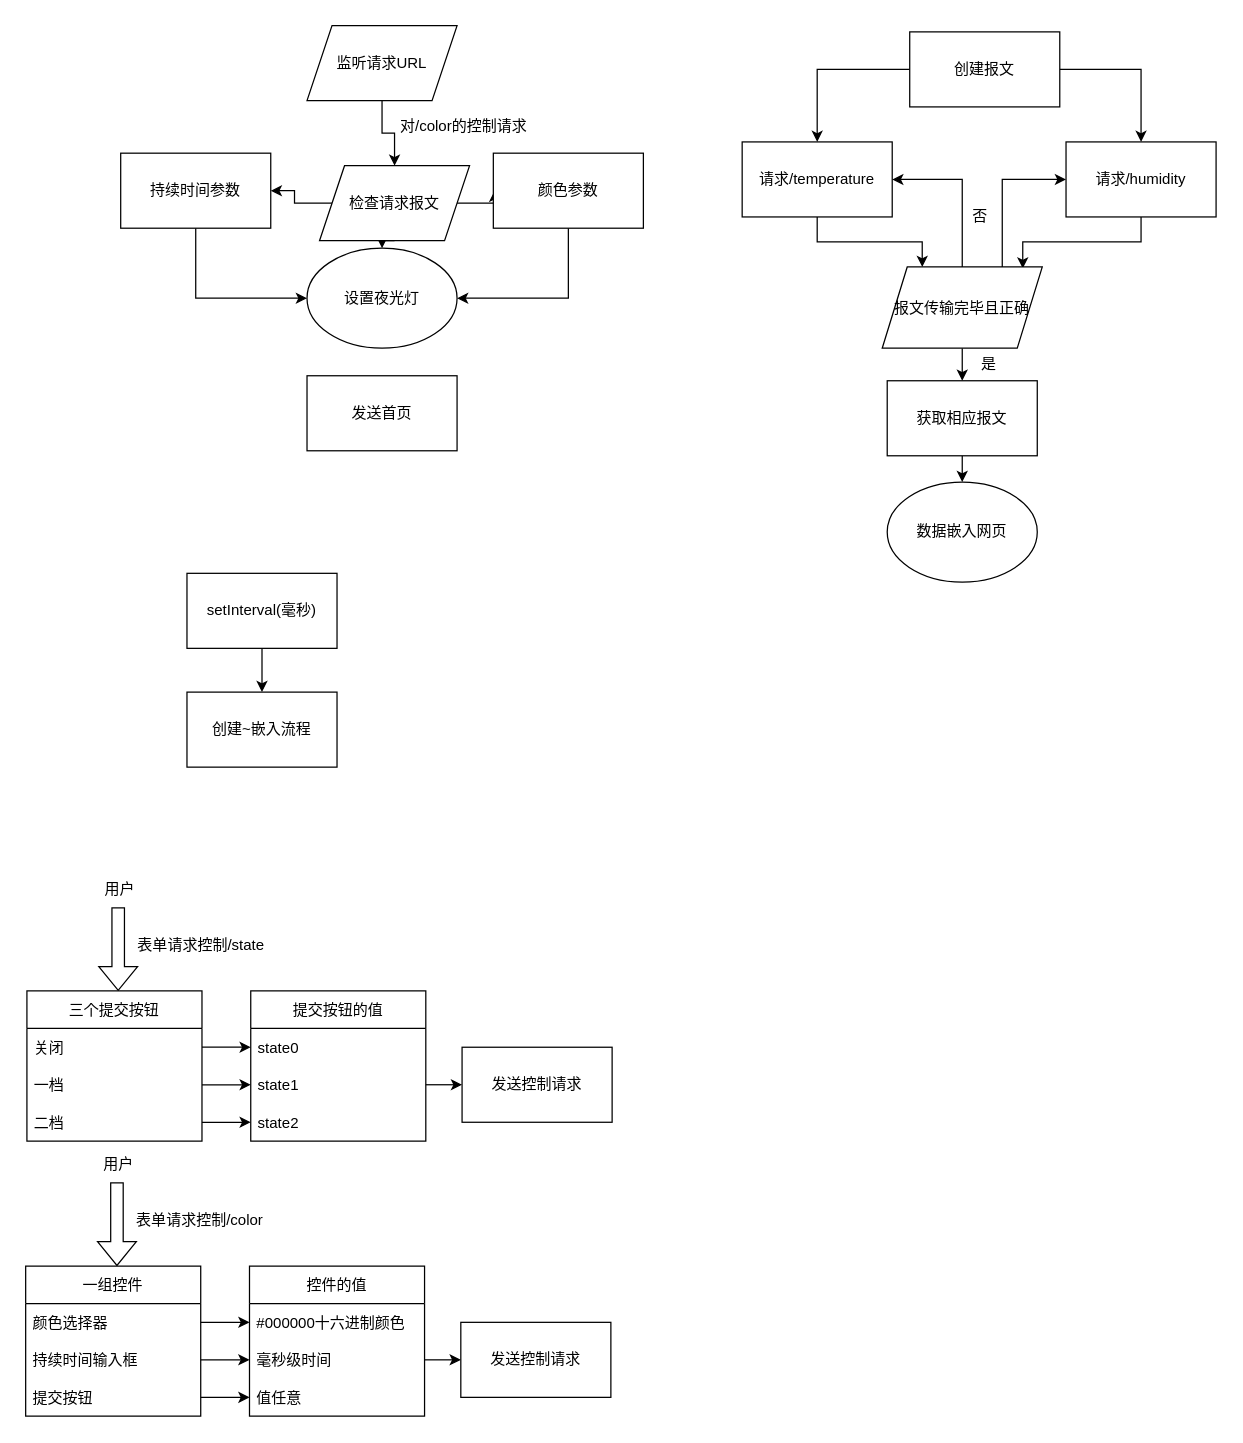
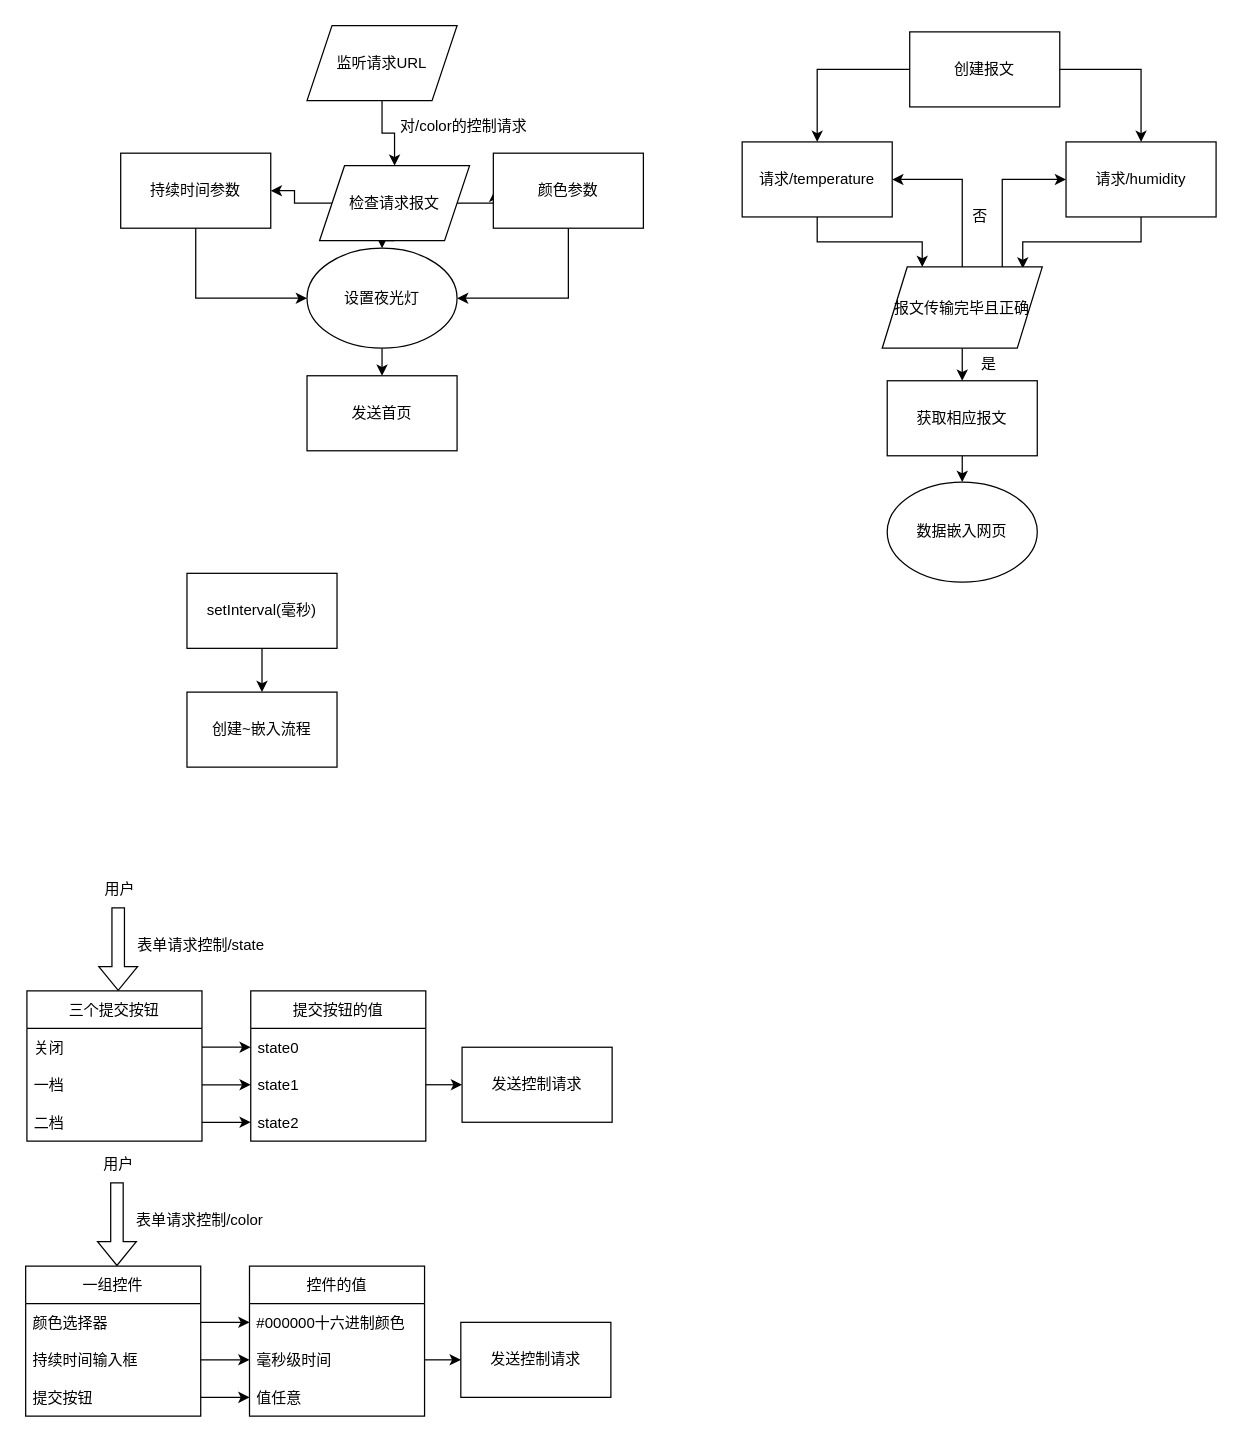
edge "设置夜光灯" -> "发送首页": added
